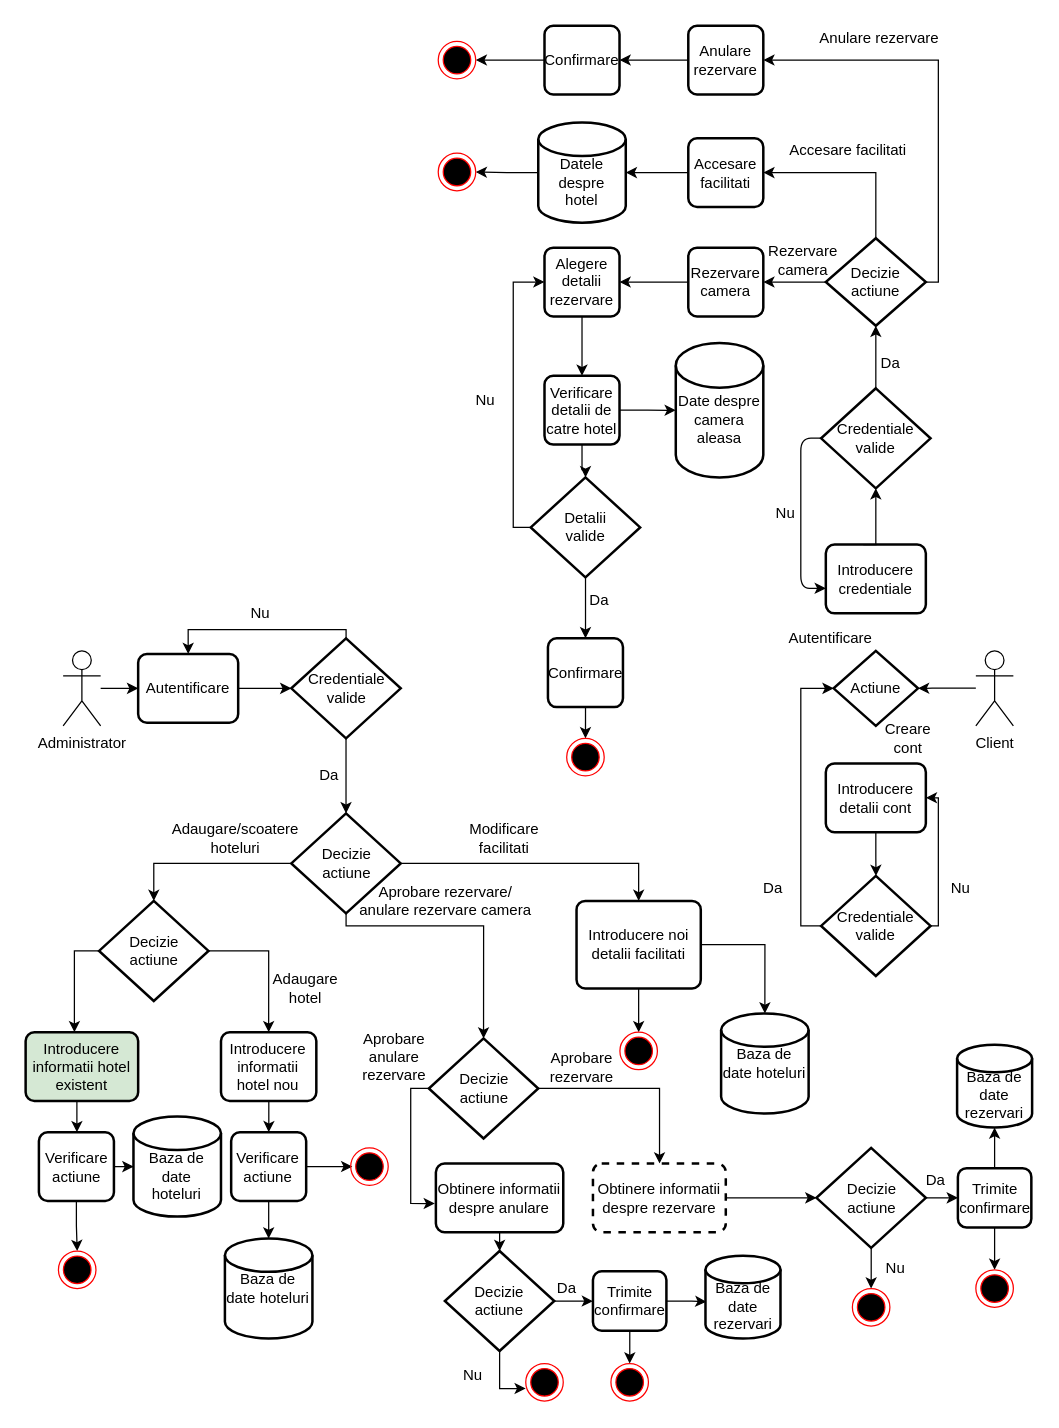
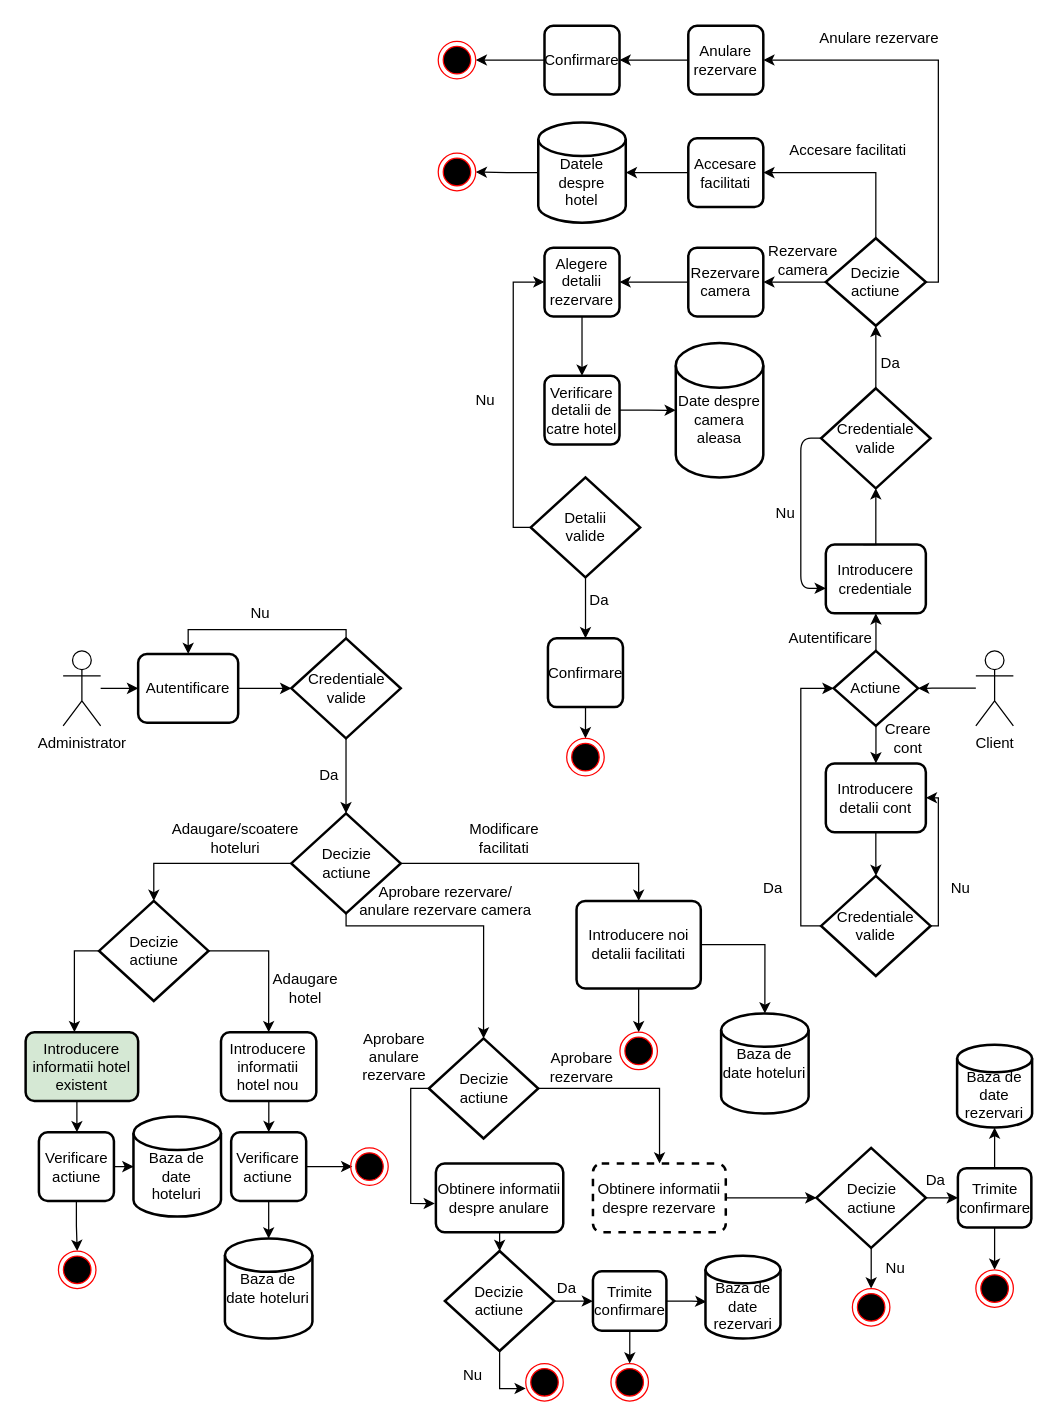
edge "Verificare detalii de catre hotel" -> "Detalii valide": removed
edge "Actiune" -> "Introducere credentiale": added
edge "Actiune" -> "Introducere detalii cont": added
